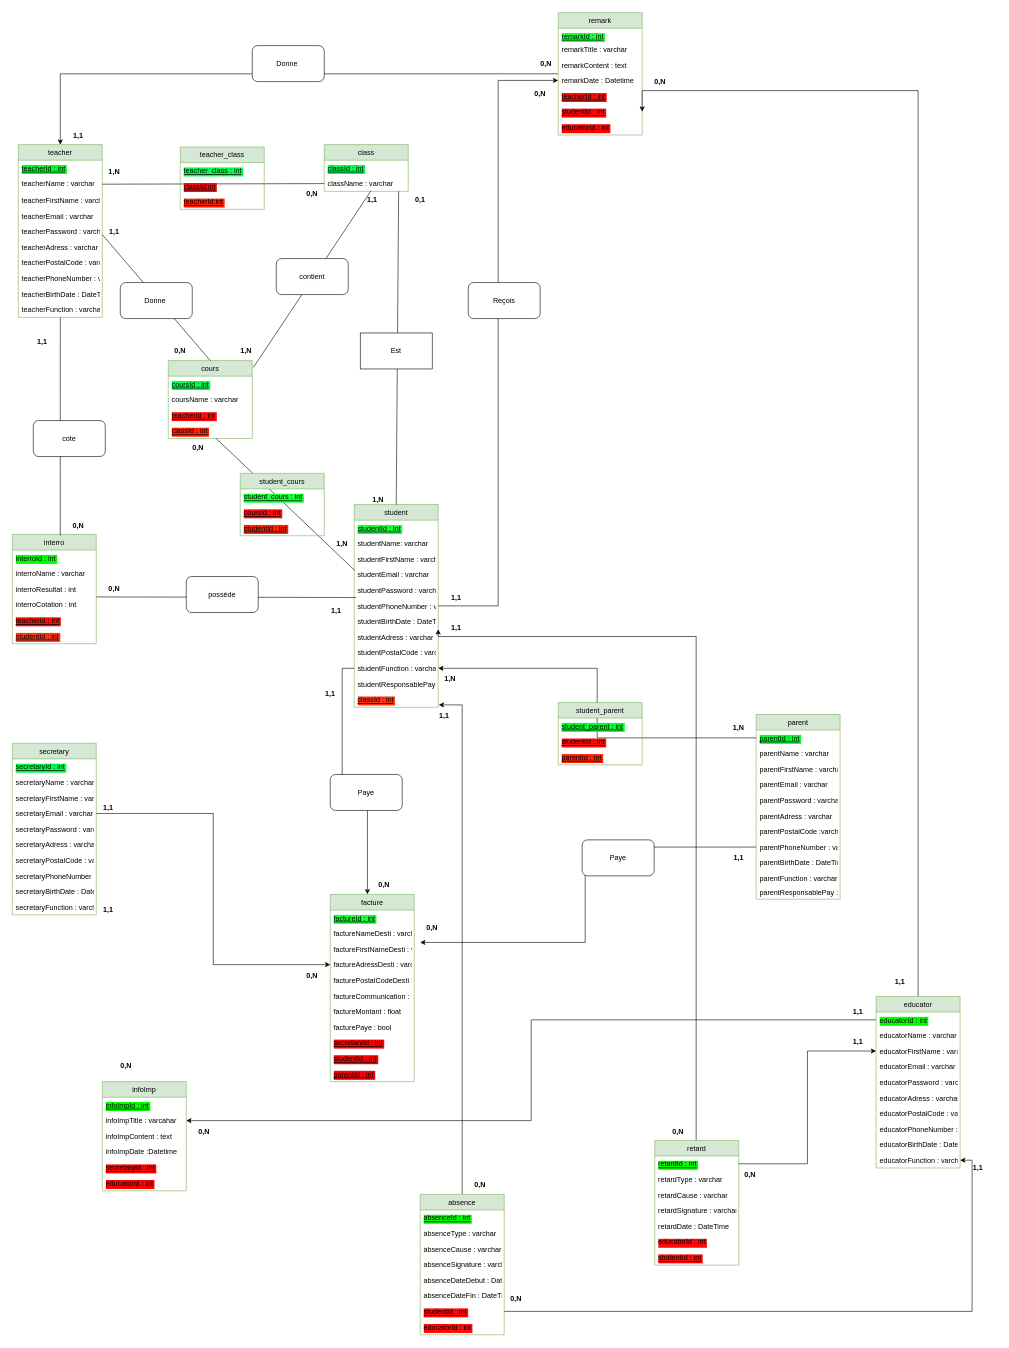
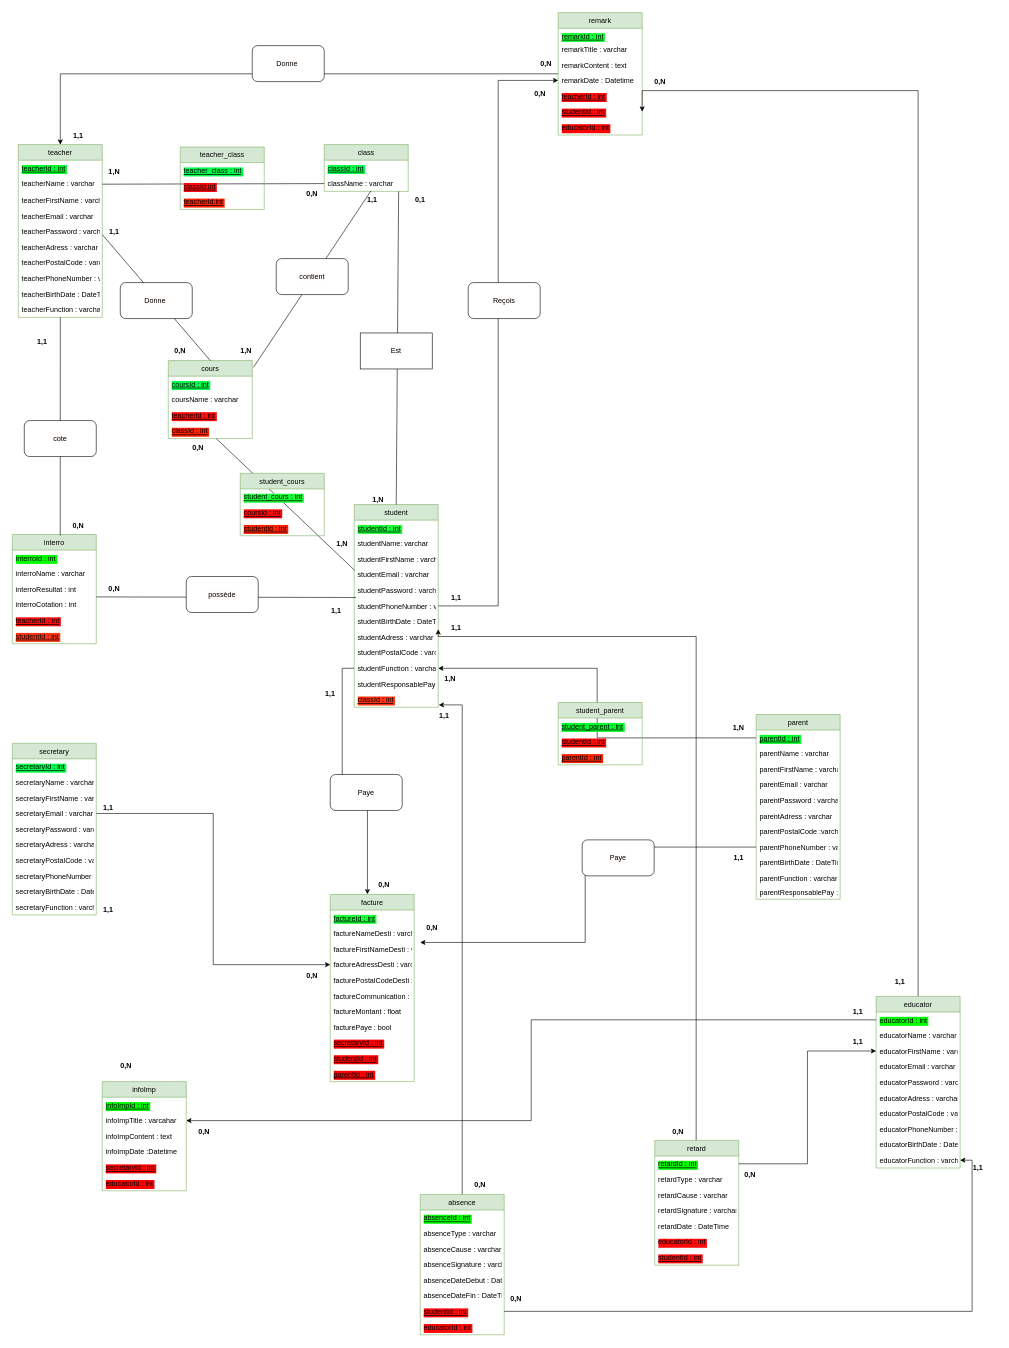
node "cote": moved (69, 438) -> (60, 438)
